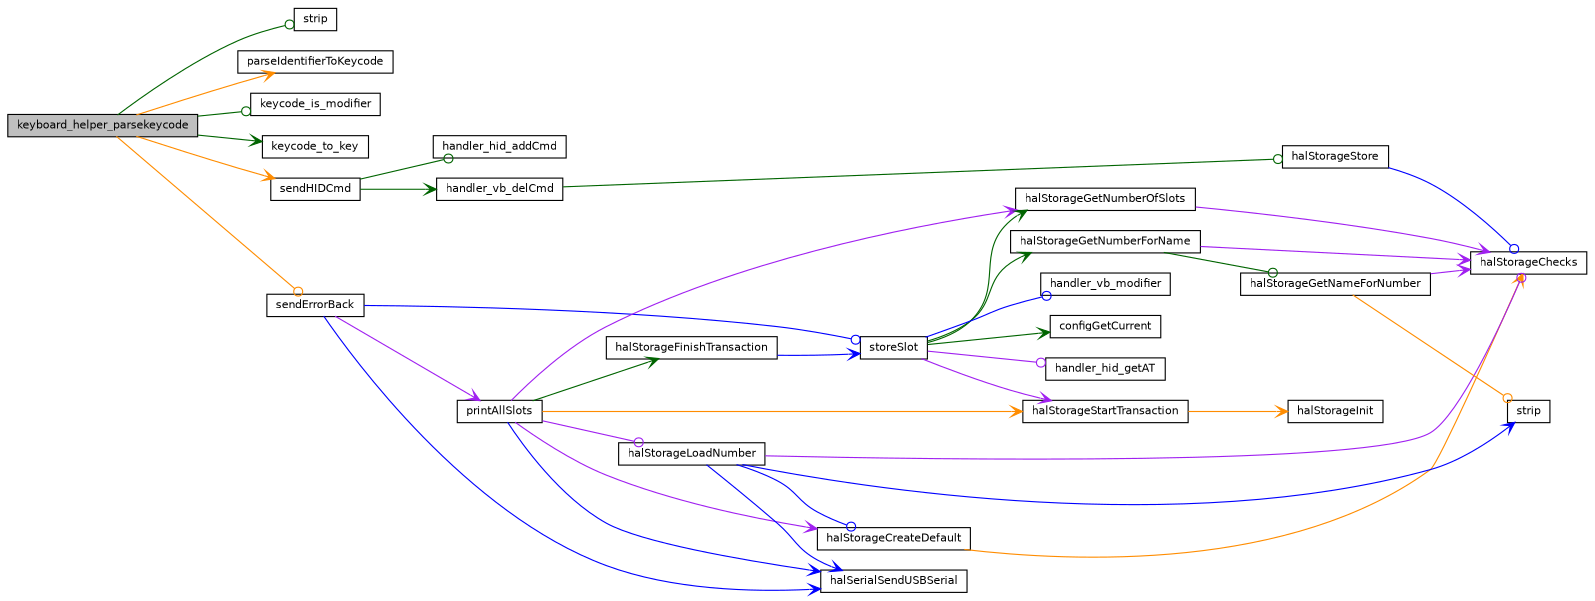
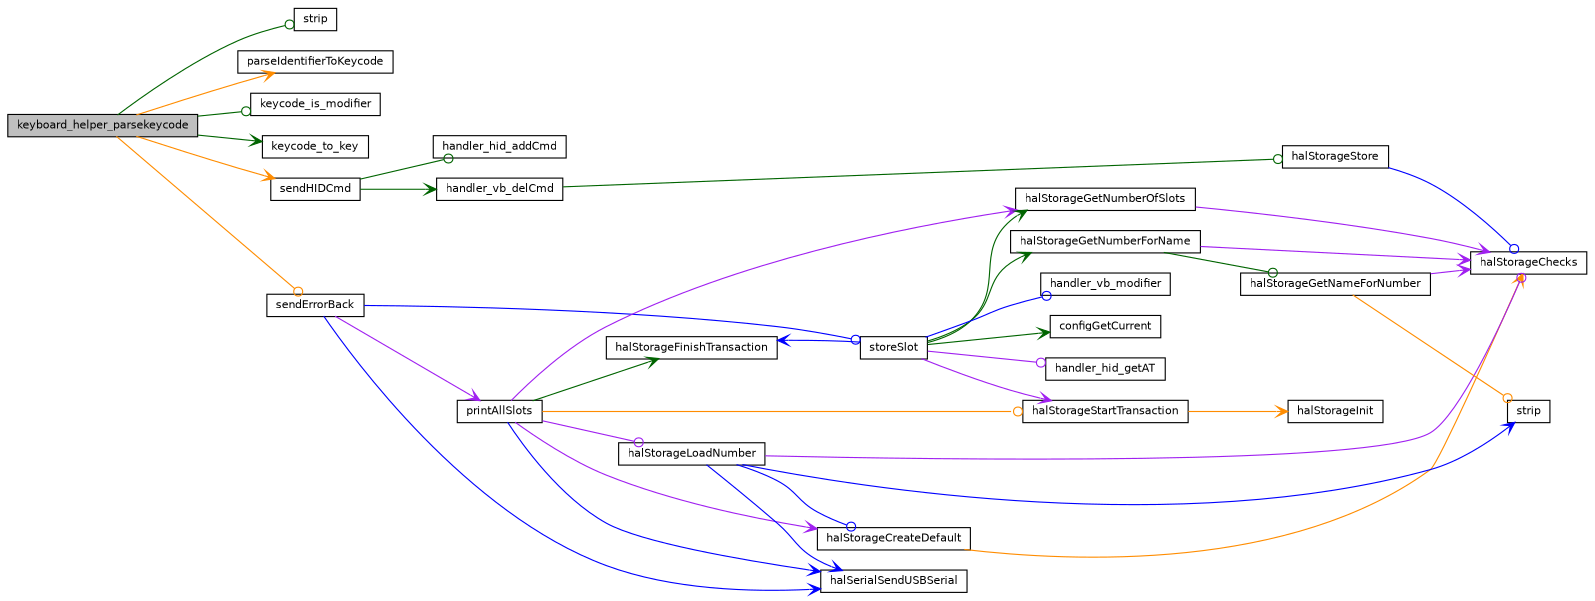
edge "halStorageFinishTransaction" -> "storeSlot": reversed
edge "printAllSlots" -> "halStorageStartTransaction": arrowhead vee -> odot
